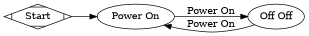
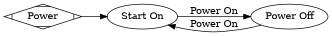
node "Start": label "Start" -> "Power"
node "Power On": label "Power On" -> "Start On"
node "Off Off": label "Off Off" -> "Power Off"
